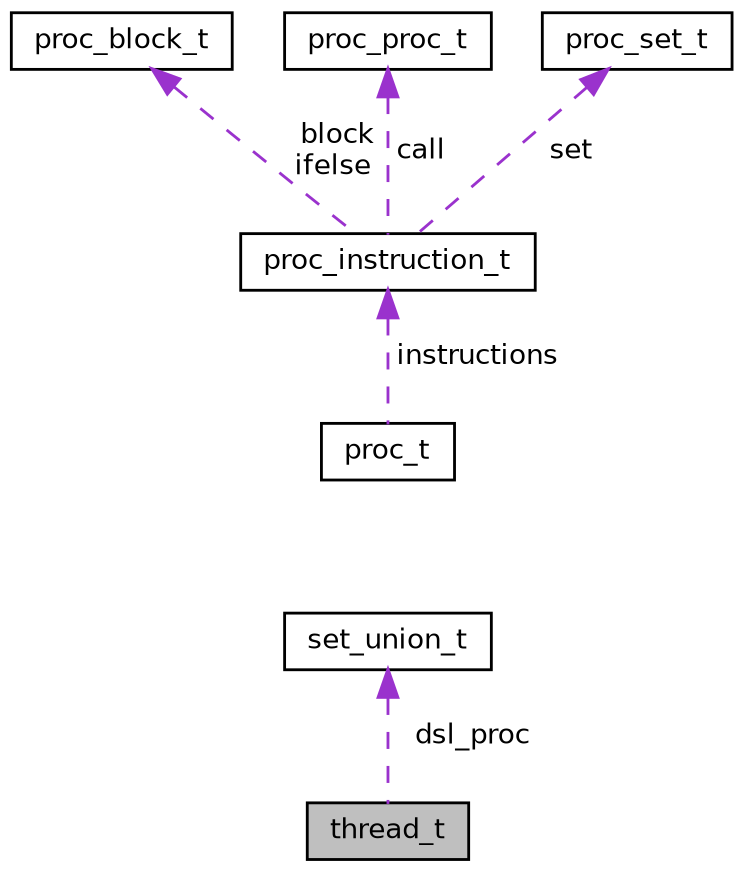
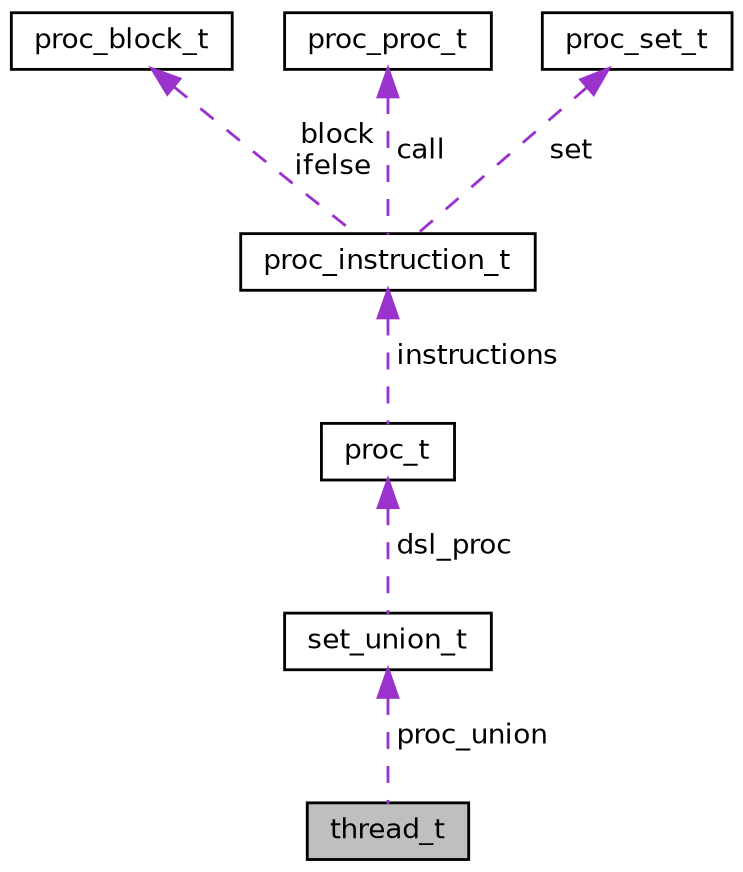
edge "set_union_t" -> "proc_t": added, label "dsl_proc"
edge "thread_t" -> "set_union_t": label " dsl_proc" -> " proc_union"
